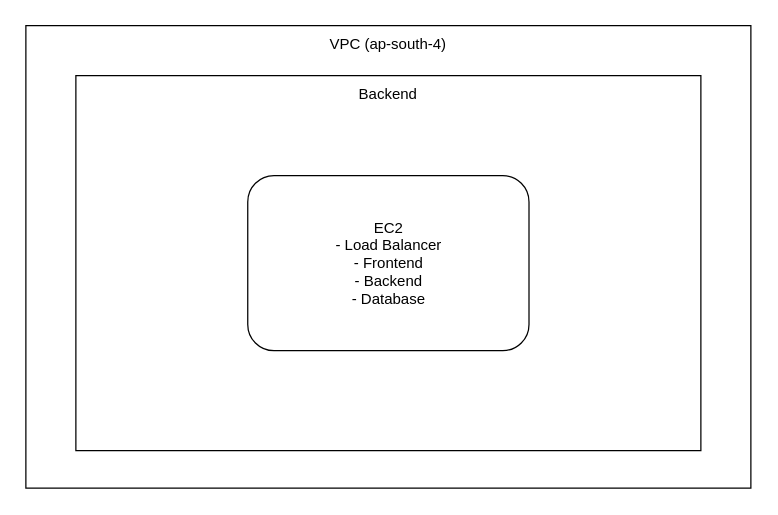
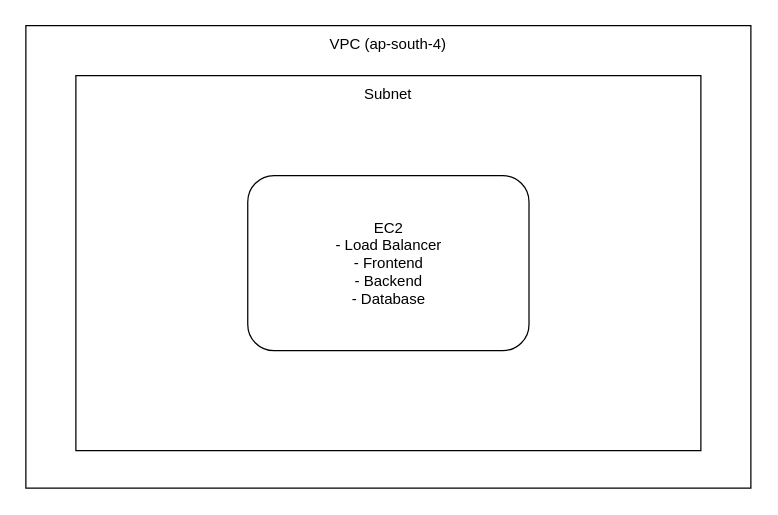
node "Backend": label "Backend" -> "Subnet"
